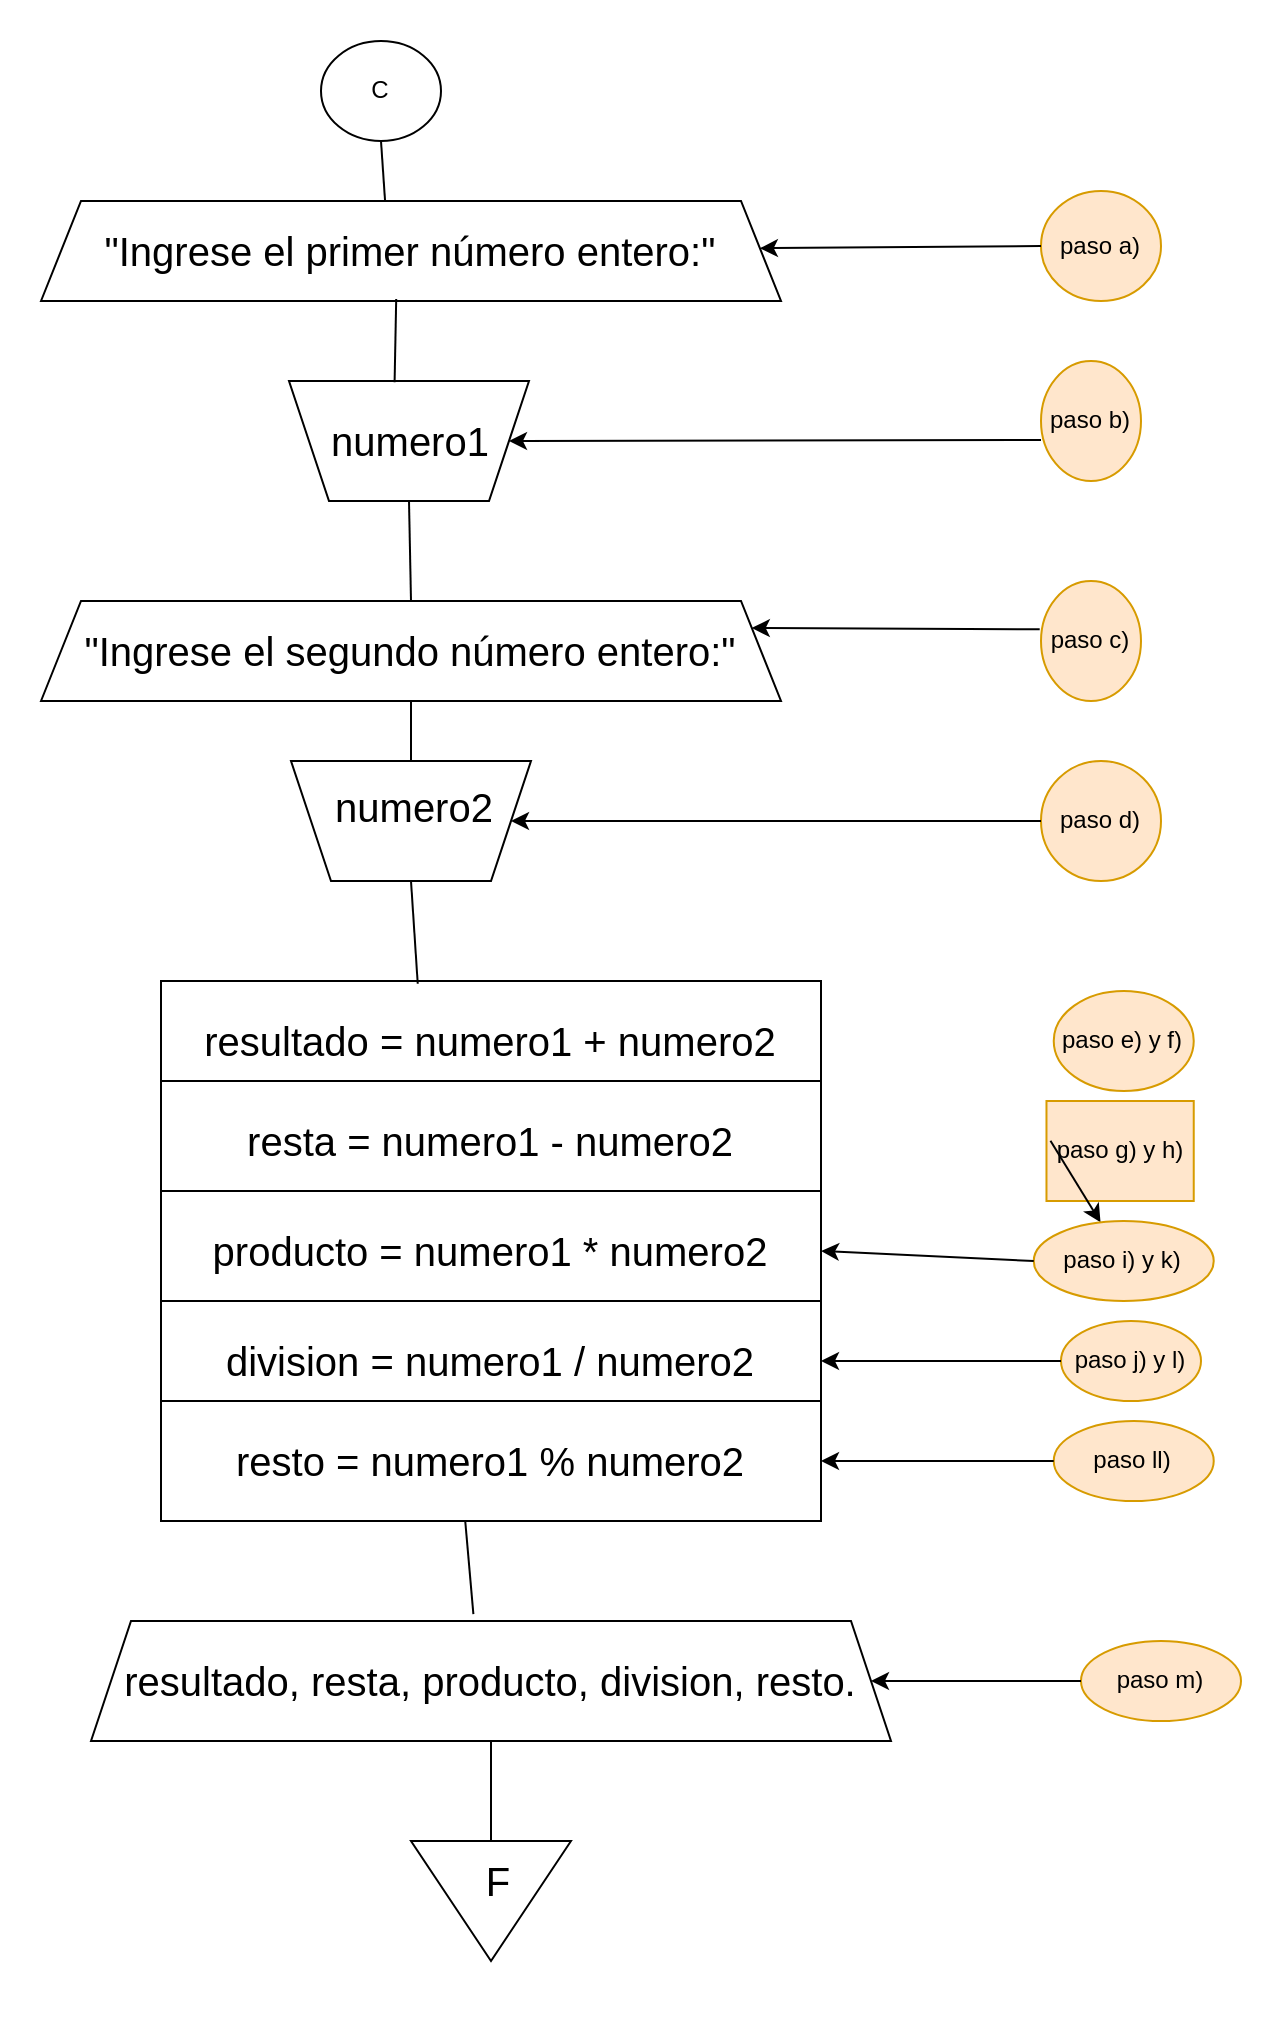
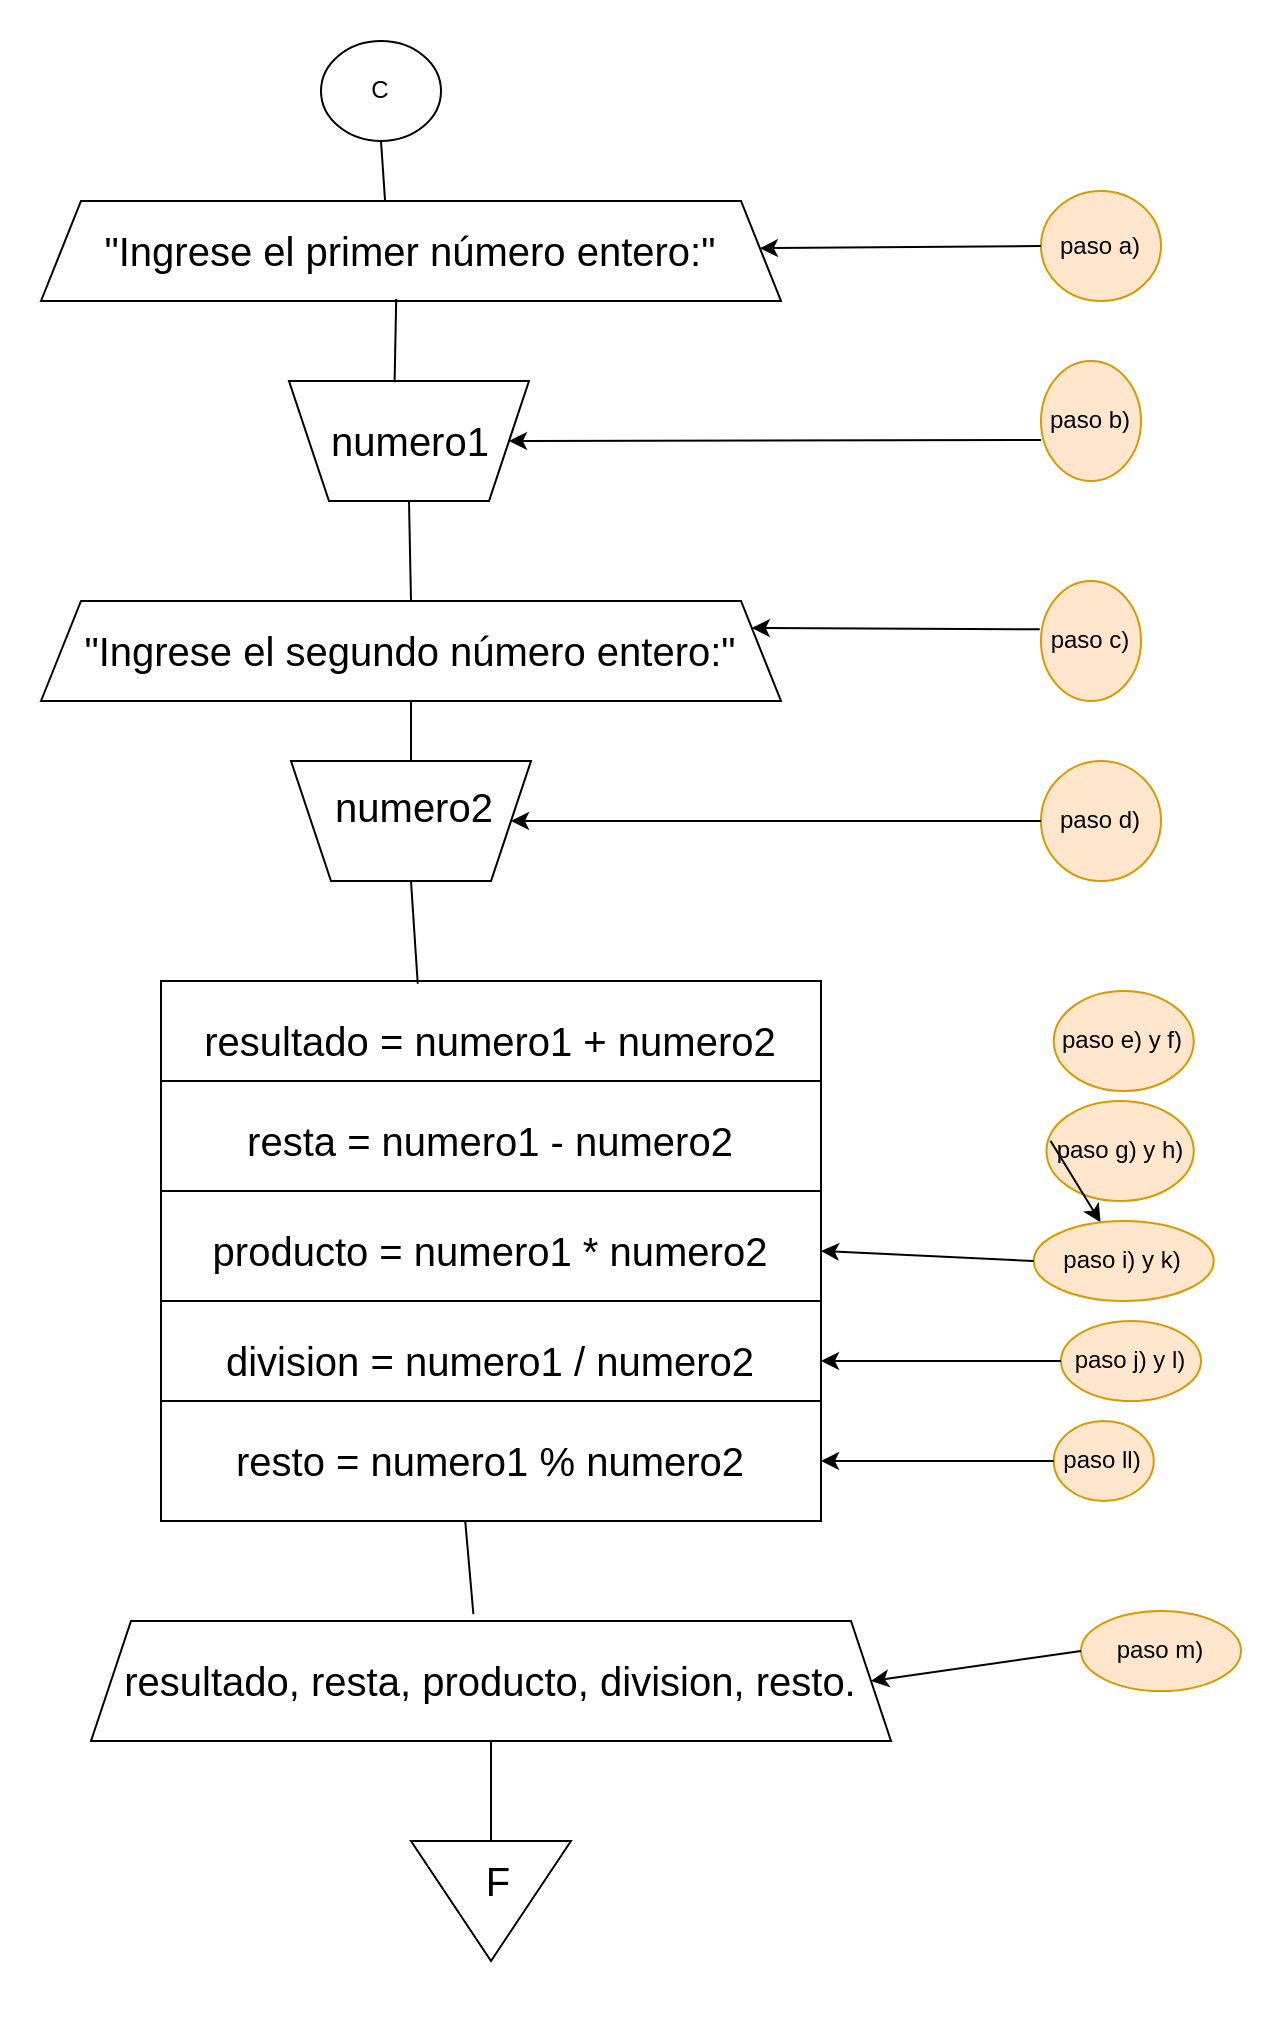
node "paso g) y h)": shape rectangle -> ellipse
node "paso ll)": size 160x80 -> 100x80
node "paso m)": moved (1161, 1681) -> (1161, 1651)
